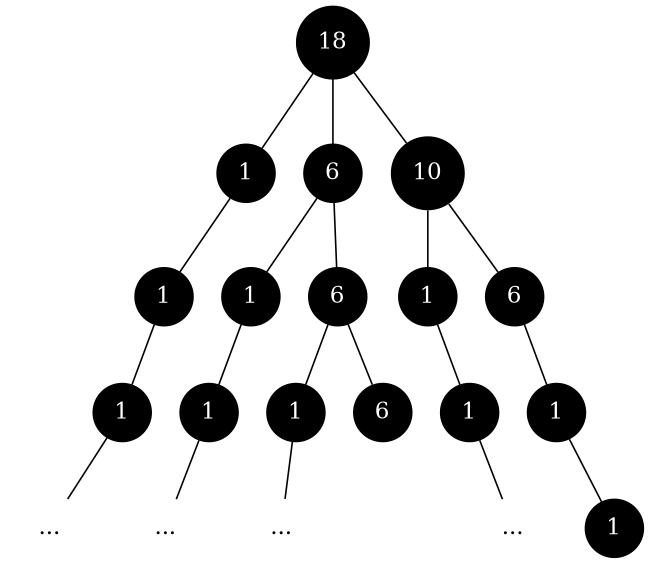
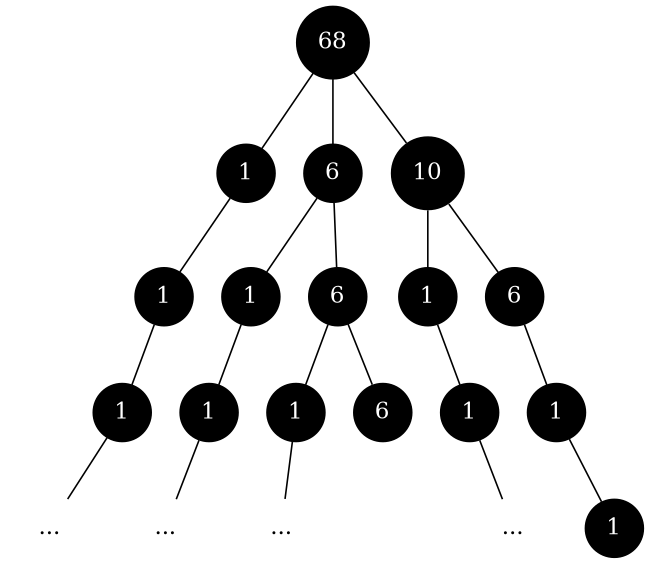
node "18": label "18" -> "68"
